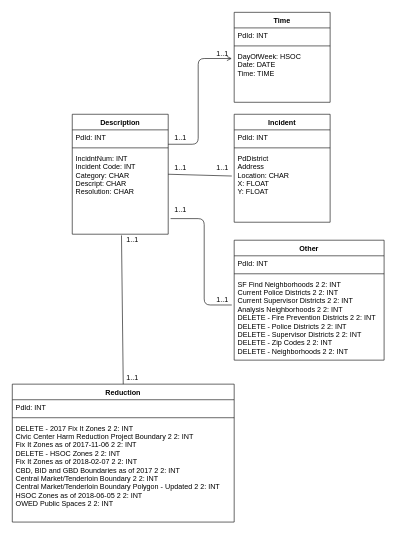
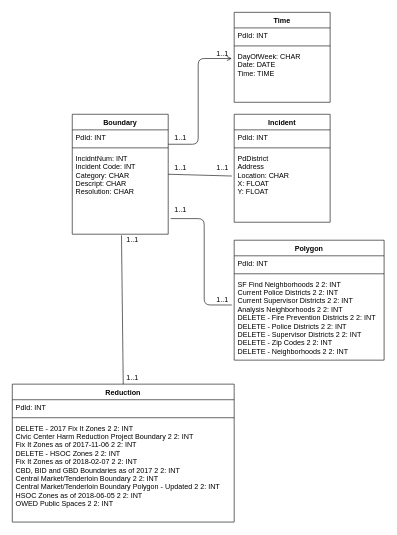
node "DayOfWeek: HSOC Date: DATE Time: TIME": label "DayOfWeek: HSOC Date: DATE Time: TIME" -> "DayOfWeek: CHAR Date: DATE Time: TIME"
node "Description": label "Description" -> "Boundary"
node "Other": label "Other" -> "Polygon"
